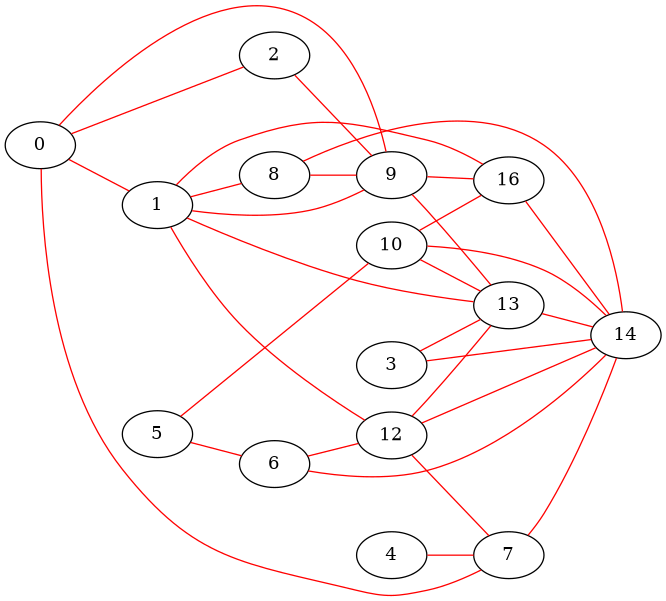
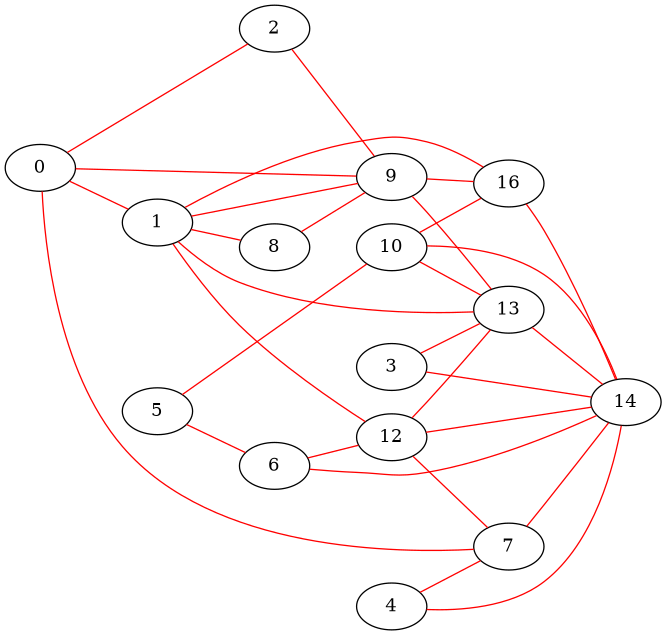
edge "8" -- "14": now "4" -- "14"
